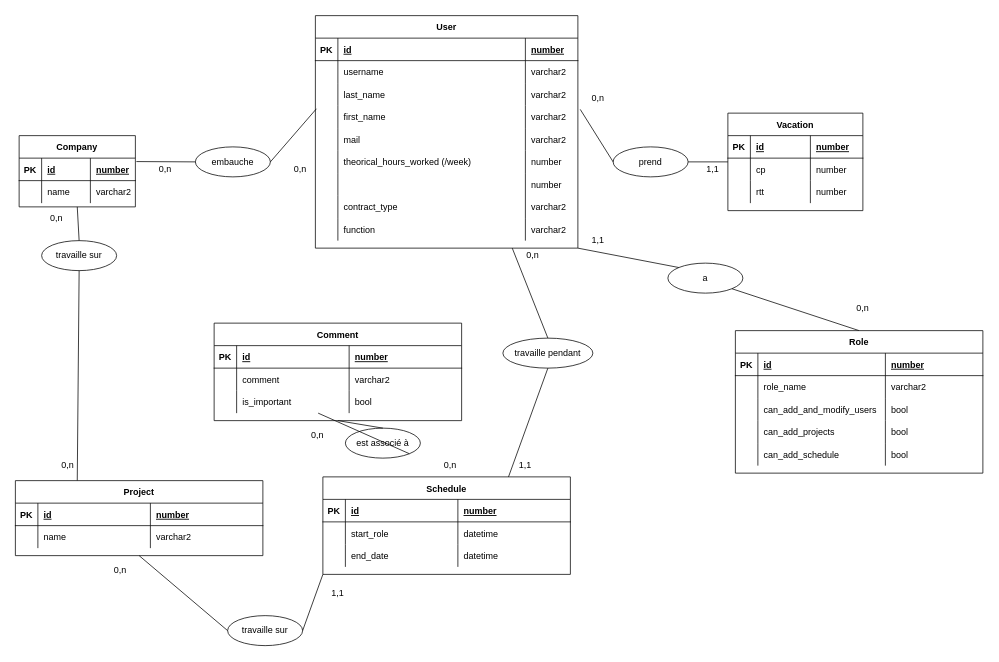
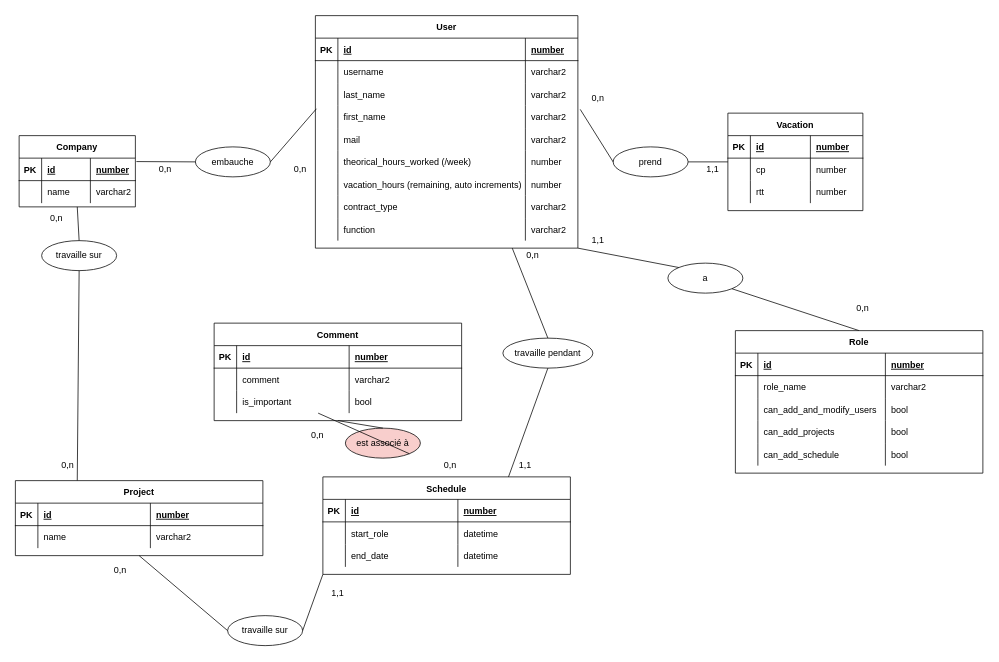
node "vacation_hours (remaining, auto increments)": added
node "est associé à": fillcolor #ffffff -> #f8cecc
